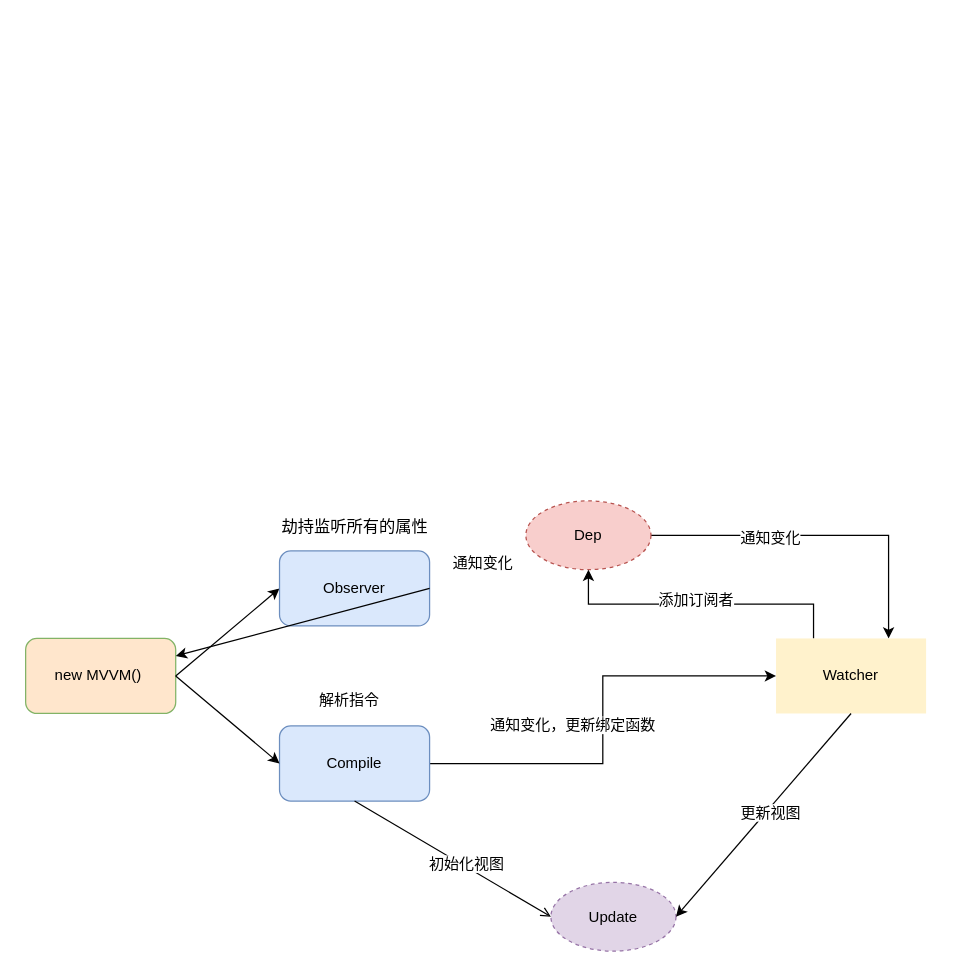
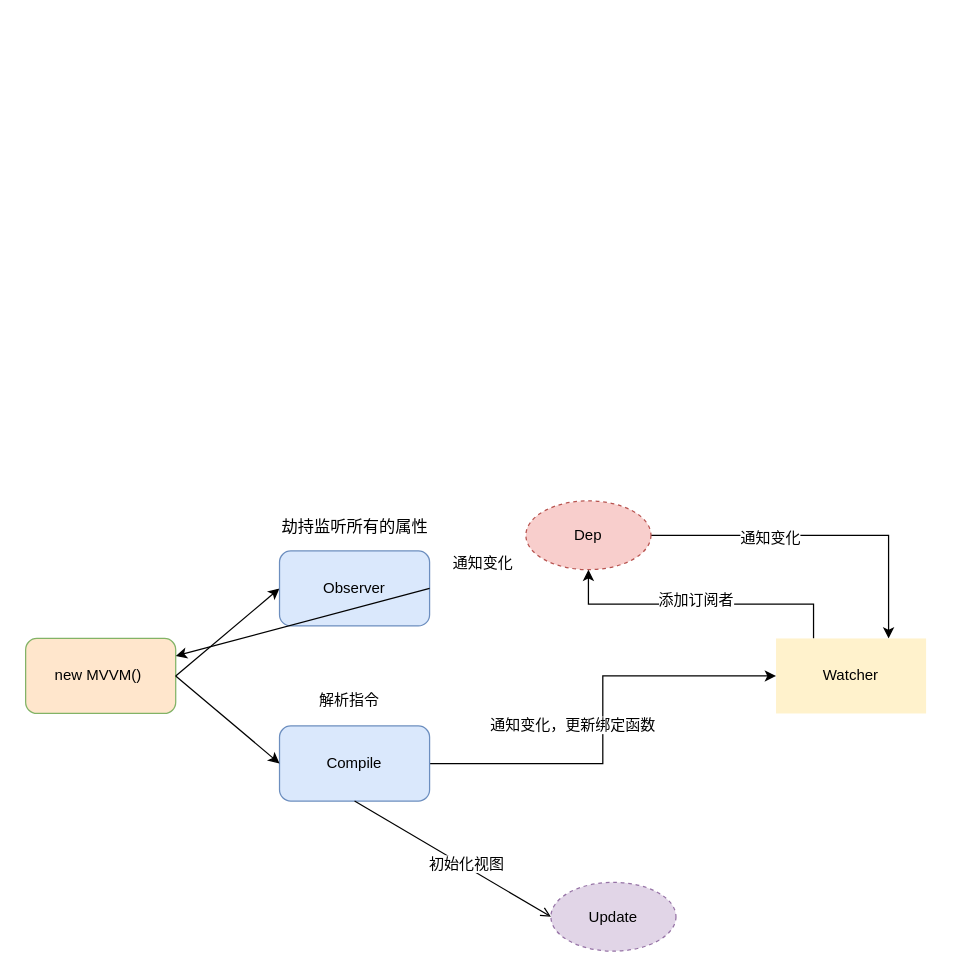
edge "Watcher" -> "Update": removed
node "更新视图": removed
